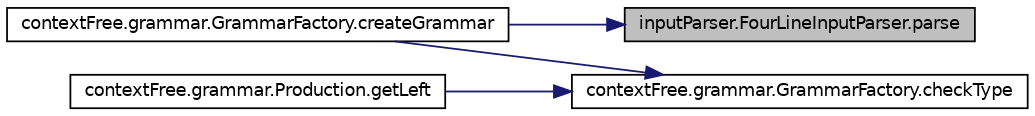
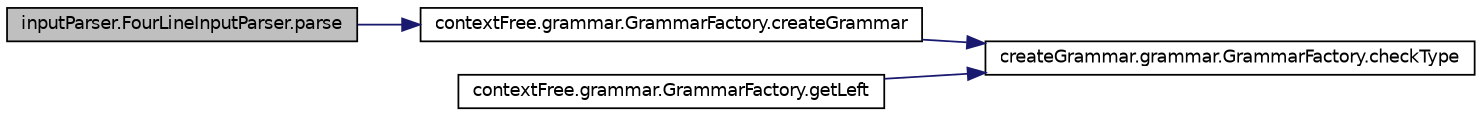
edge "contextFree.grammar.GrammarFactory.createGrammar" -> "inputParser.FourLineInputParser.parse": reversed
node "contextFree.grammar.Production.getLeft": label "contextFree.grammar.Production.getLeft" -> "contextFree.grammar.GrammarFactory.getLeft"
node "contextFree.grammar.GrammarFactory.checkType": label "contextFree.grammar.GrammarFactory.checkType" -> "createGrammar.grammar.GrammarFactory.checkType"
